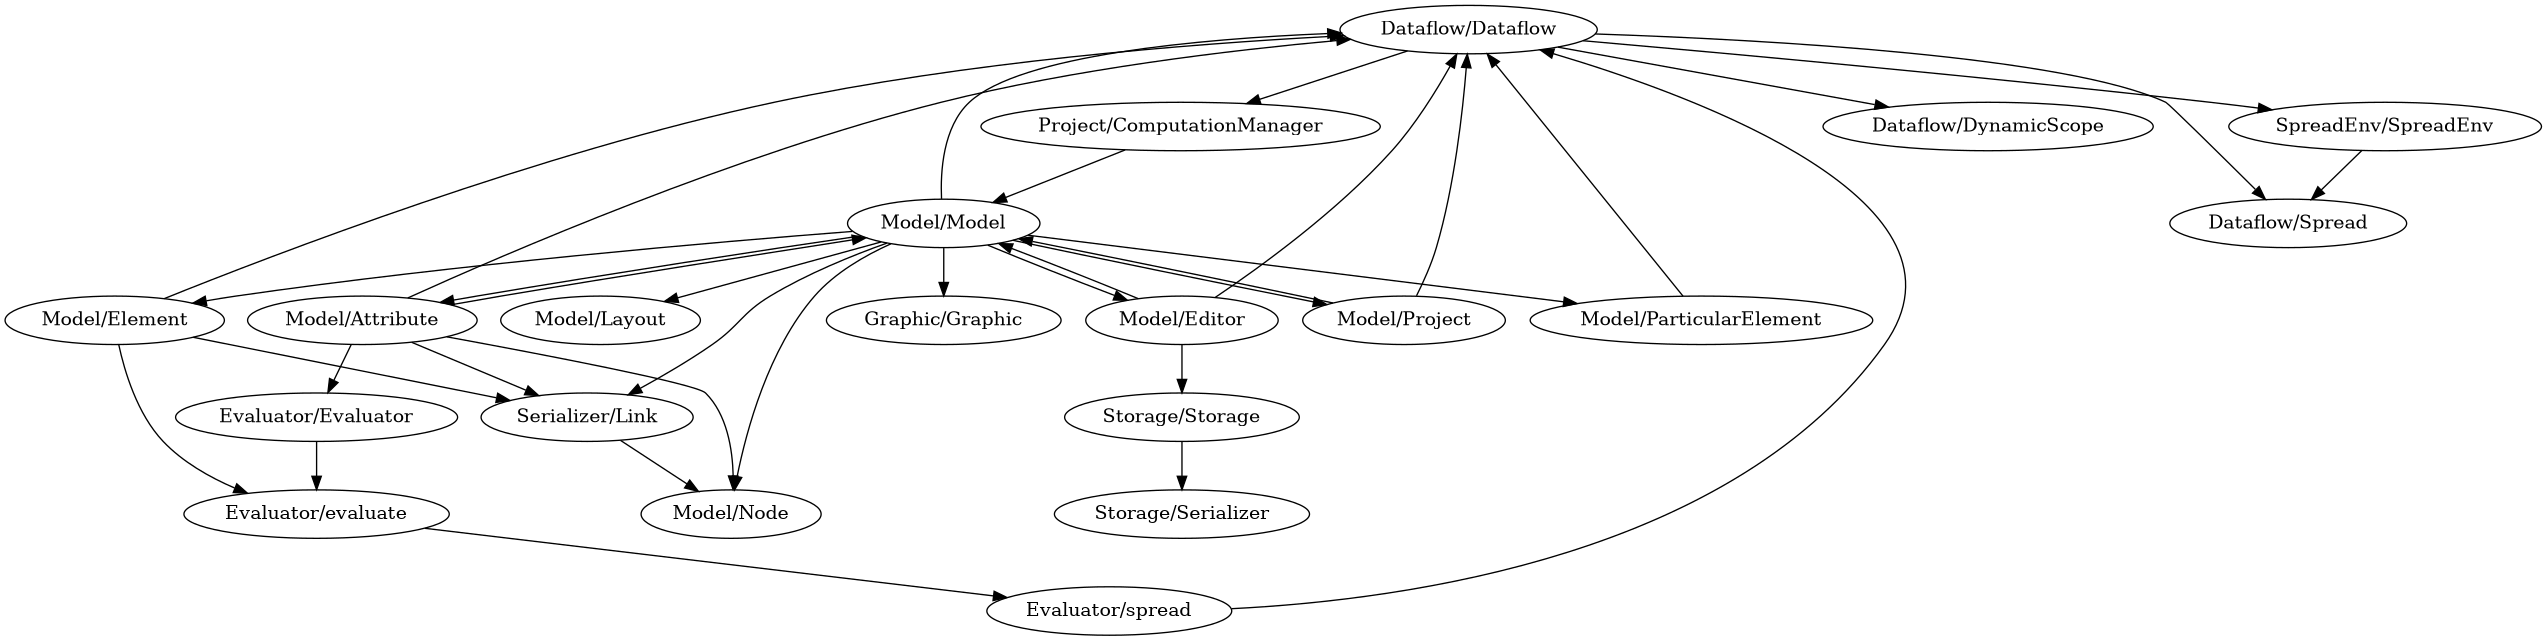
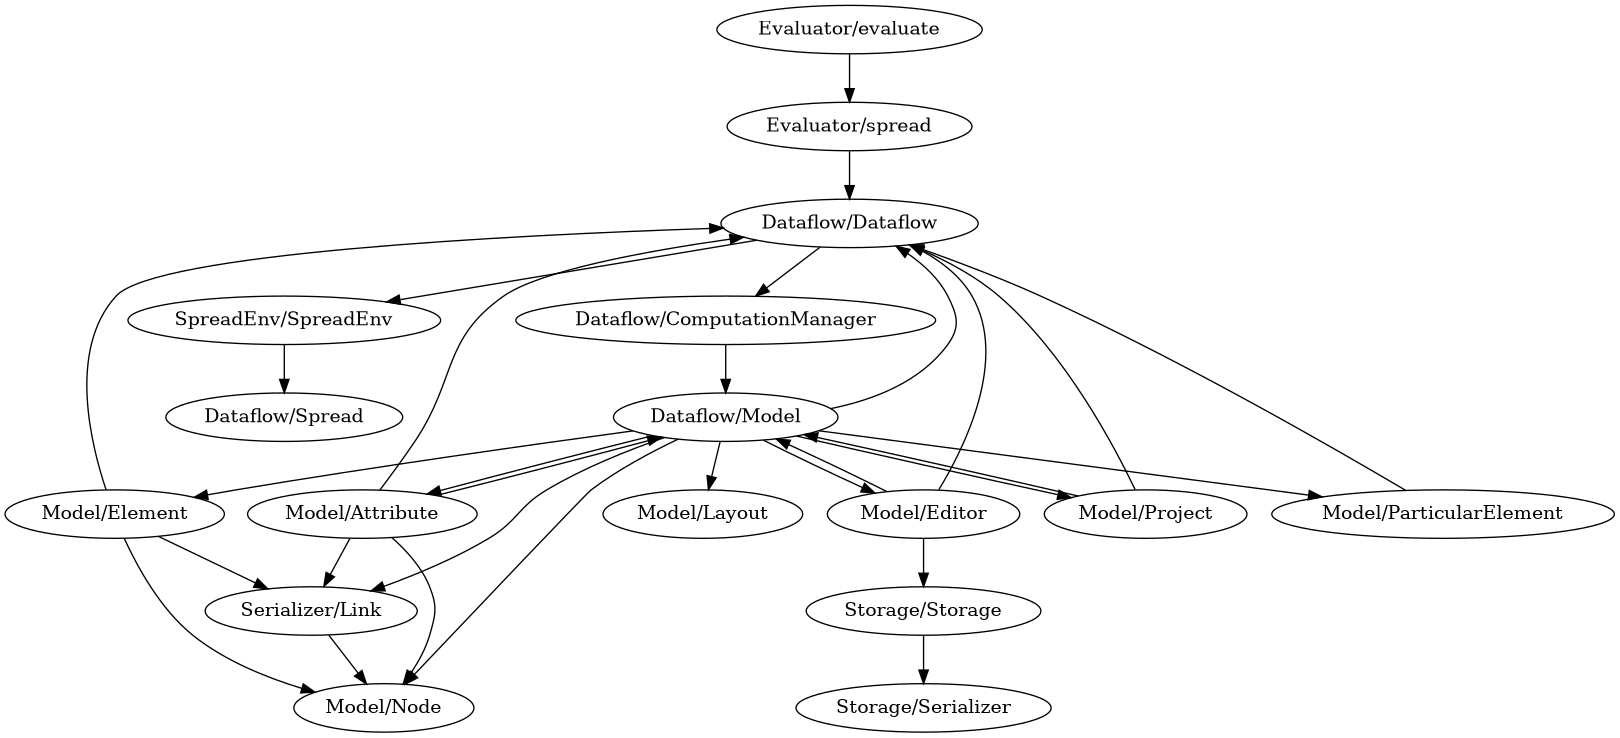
edge "Dataflow/Dataflow" -> "Dataflow/Spread": removed
node "Project/ComputationManager": label "Project/ComputationManager" -> "Dataflow/ComputationManager"
node "Dataflow/DynamicScope": removed
node "Model/Model": label "Model/Model" -> "Dataflow/Model"
node "Graphic/Graphic": removed
node "Evaluator/Evaluator": removed
edge "Model/Element" -> "Evaluator/evaluate": now "Model/Element" -> "Model/Node"
